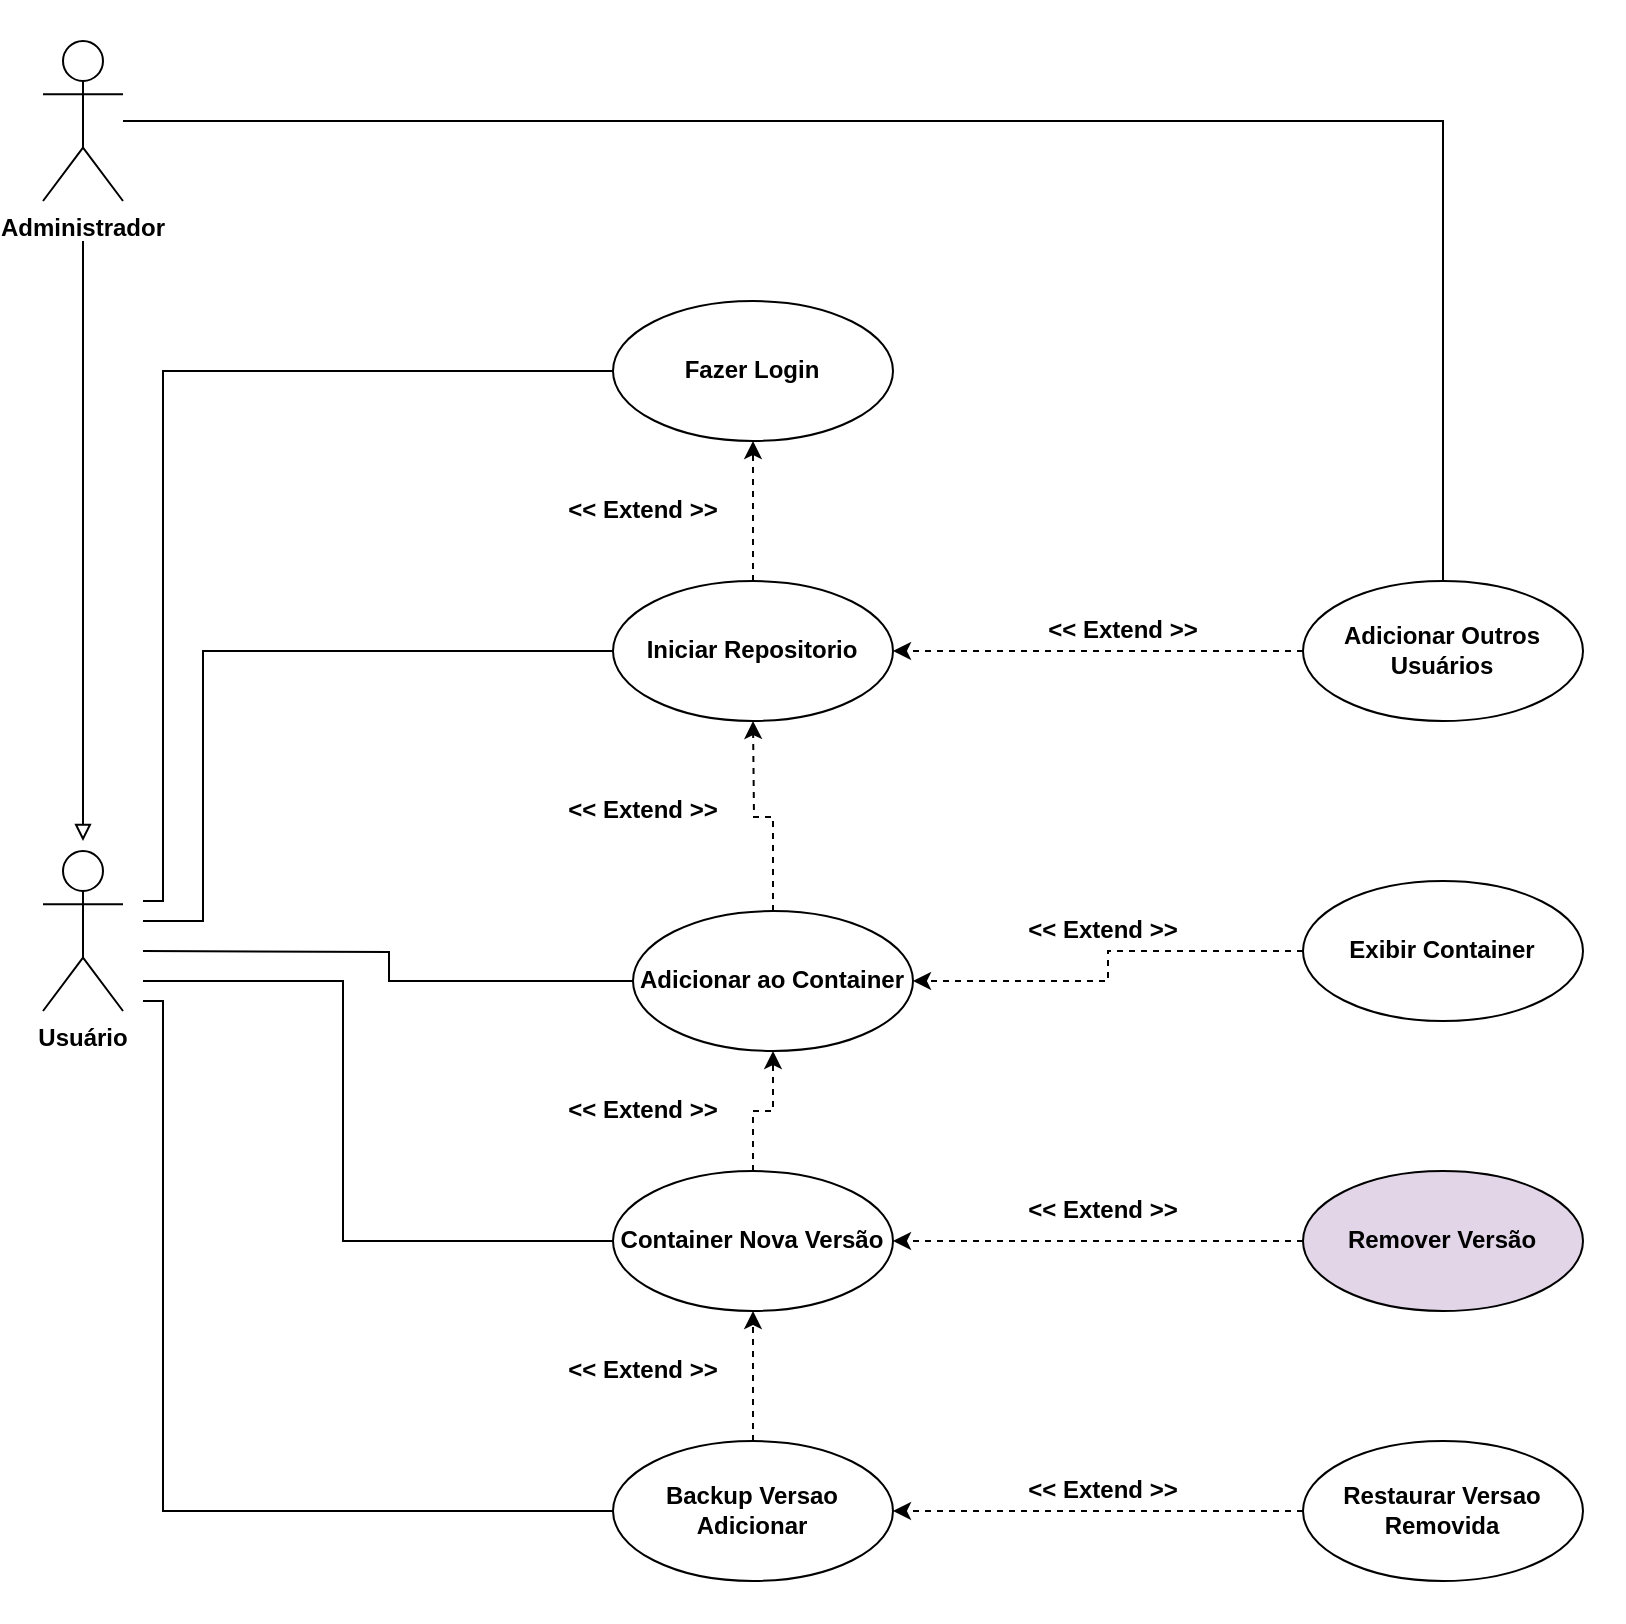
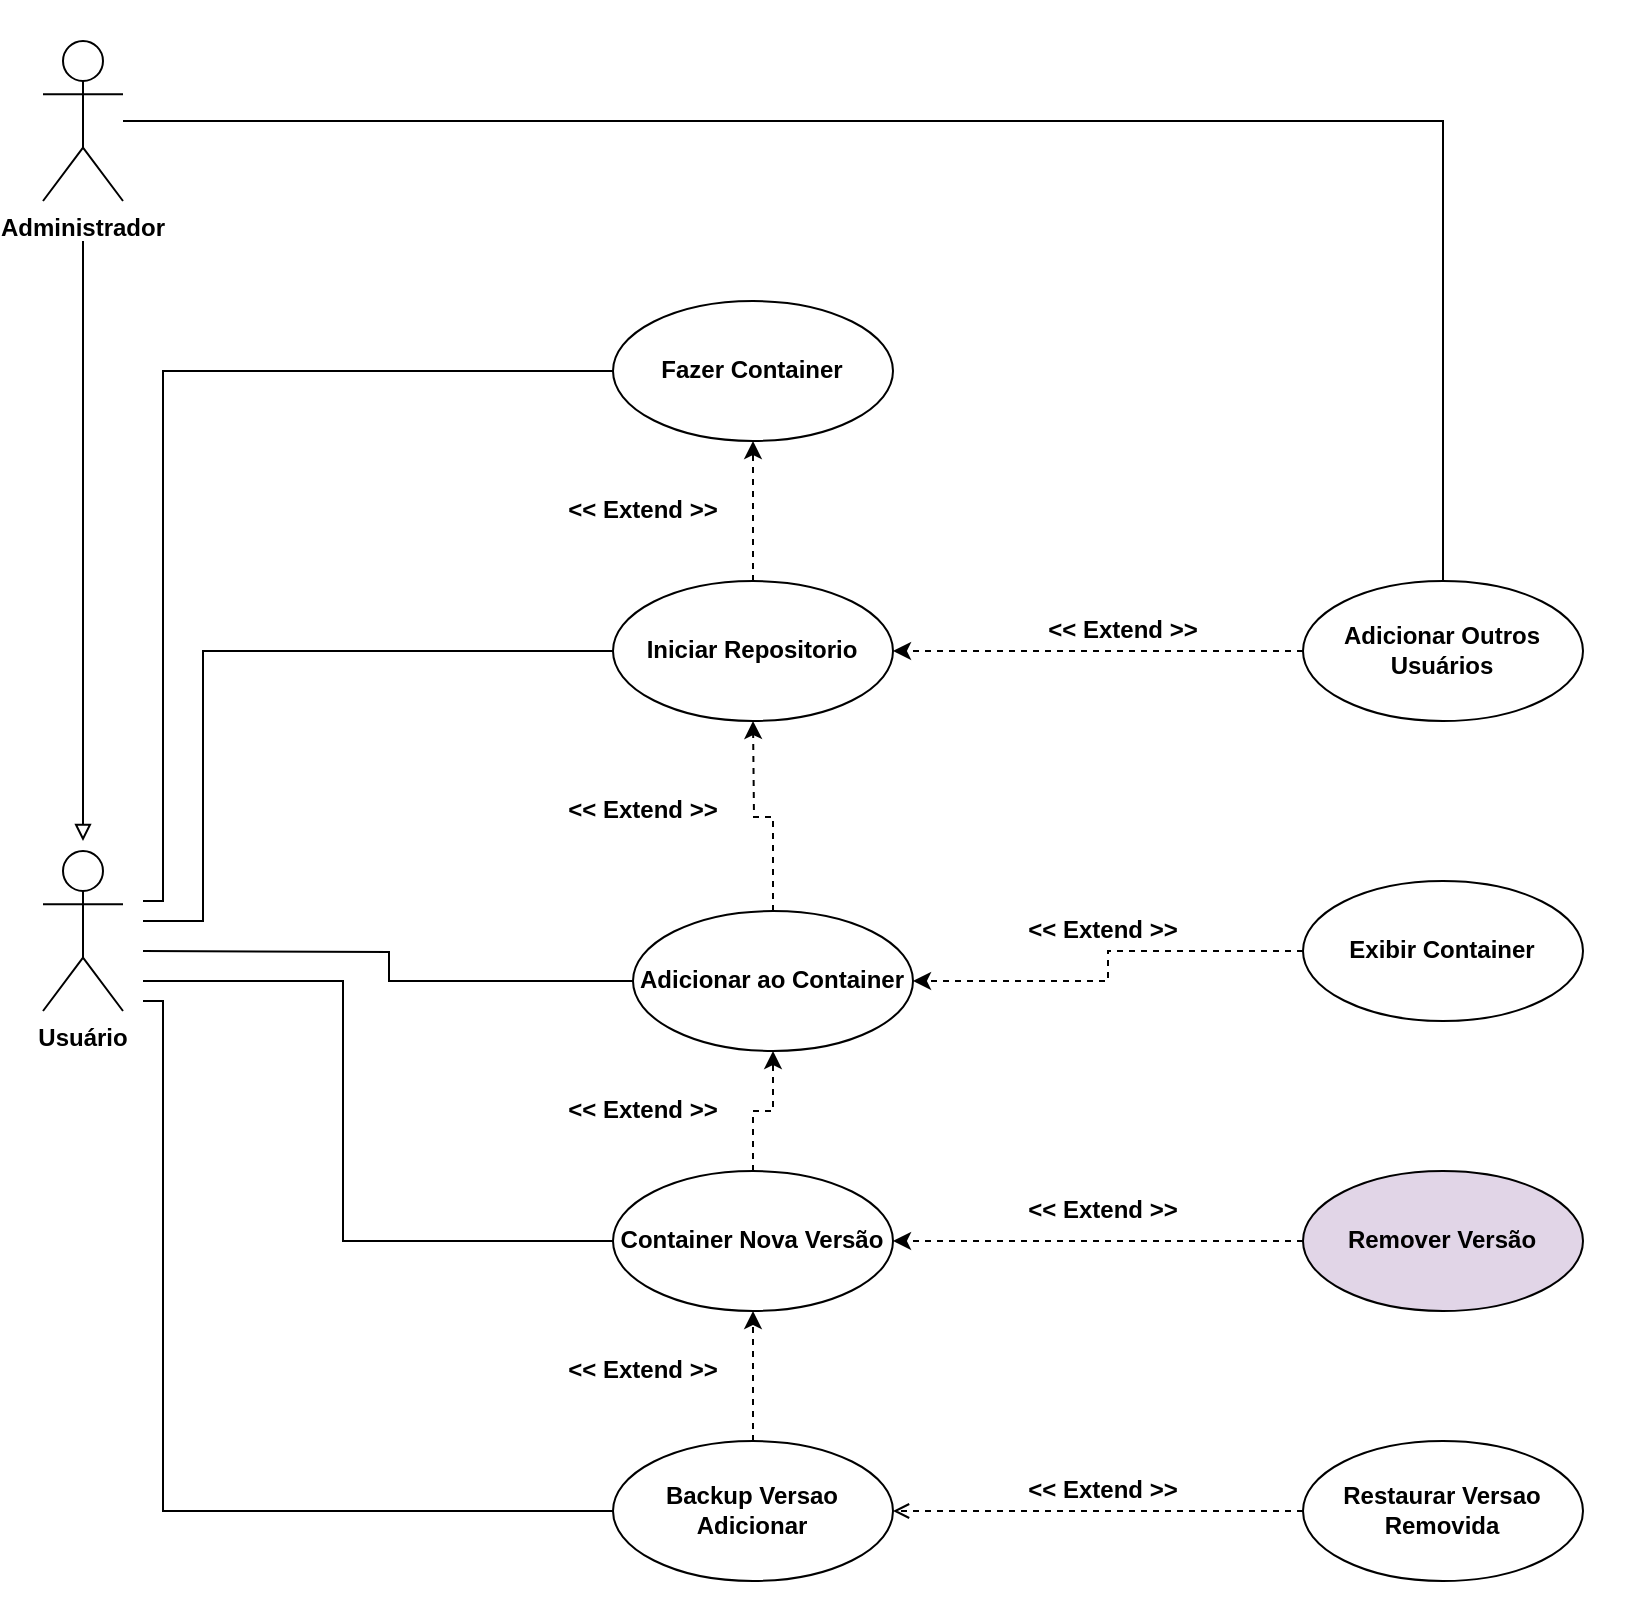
node "Fazer Login": label "Fazer Login" -> "Fazer Container"
edge "Restaurar Versao Removida" -> "Backup Versao Adicionar": arrowhead classic -> open
